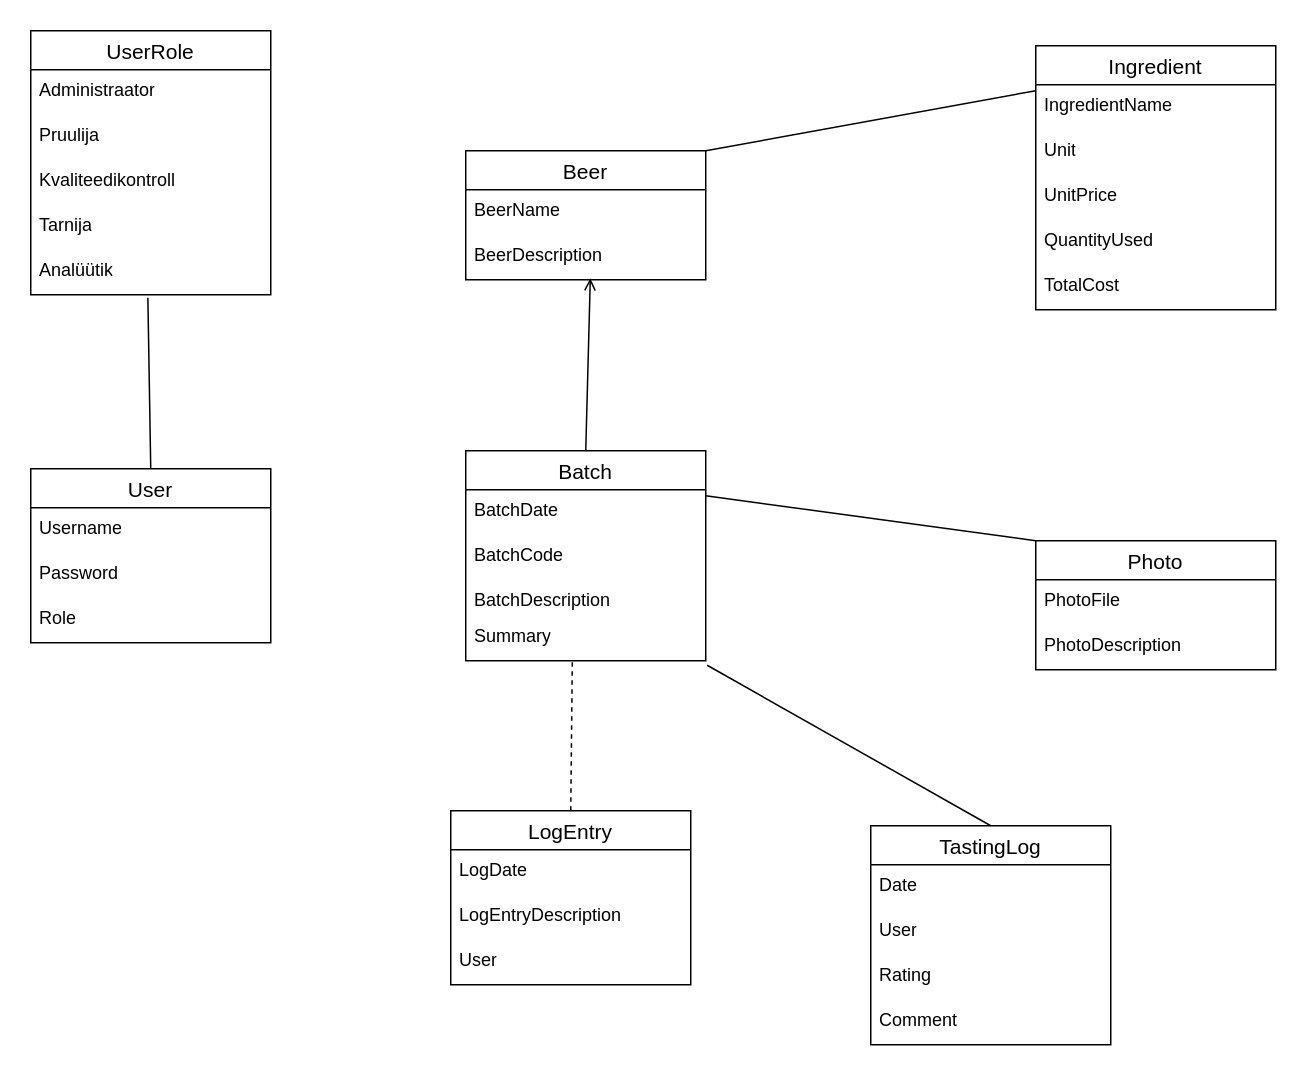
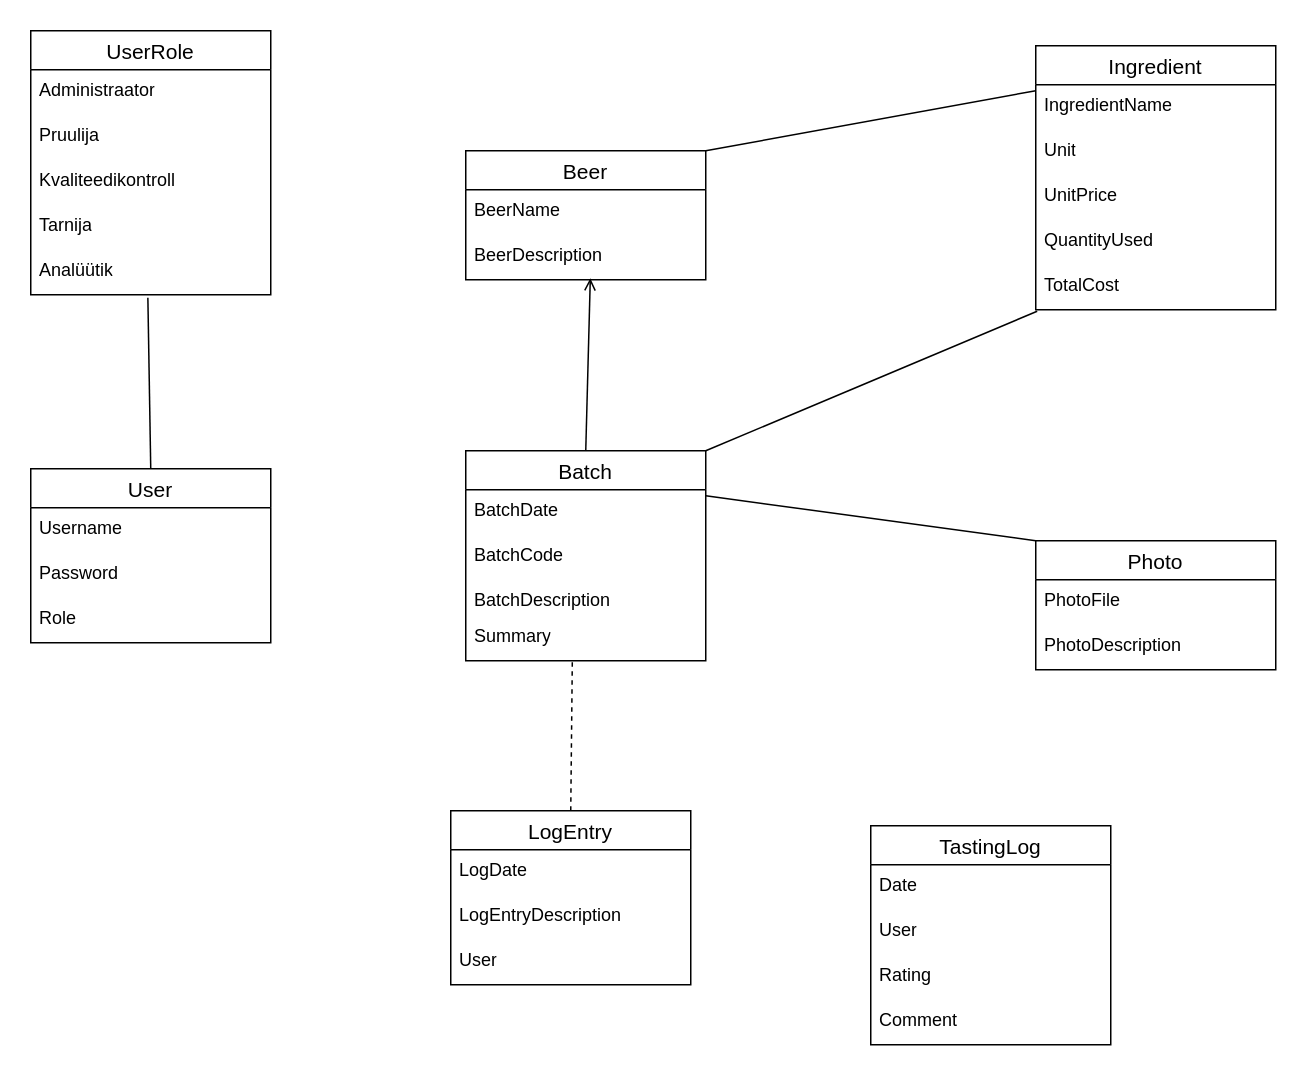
edge "TotalCost" -- "Batch": added
edge "Summary" -- "TastingLog": removed
